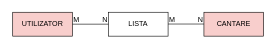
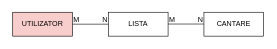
node "CANTARE": fillcolor #f8cecc -> #ffffff
